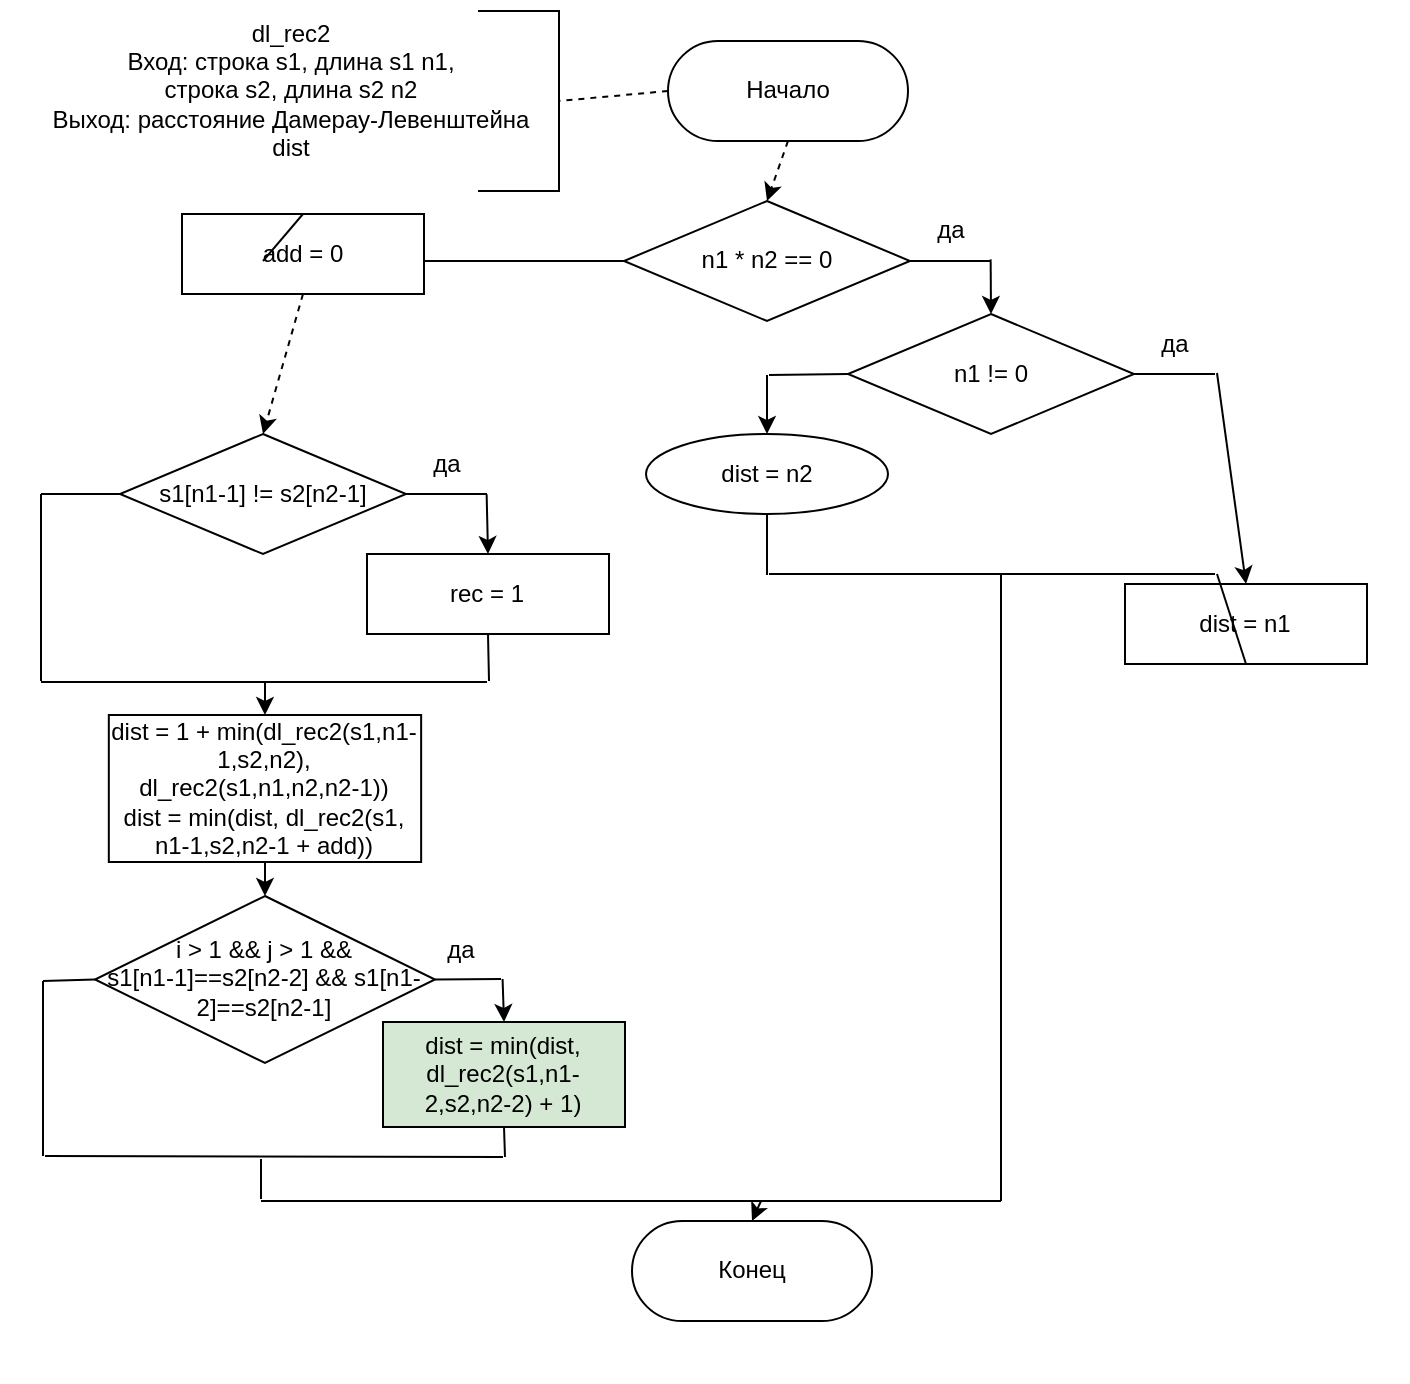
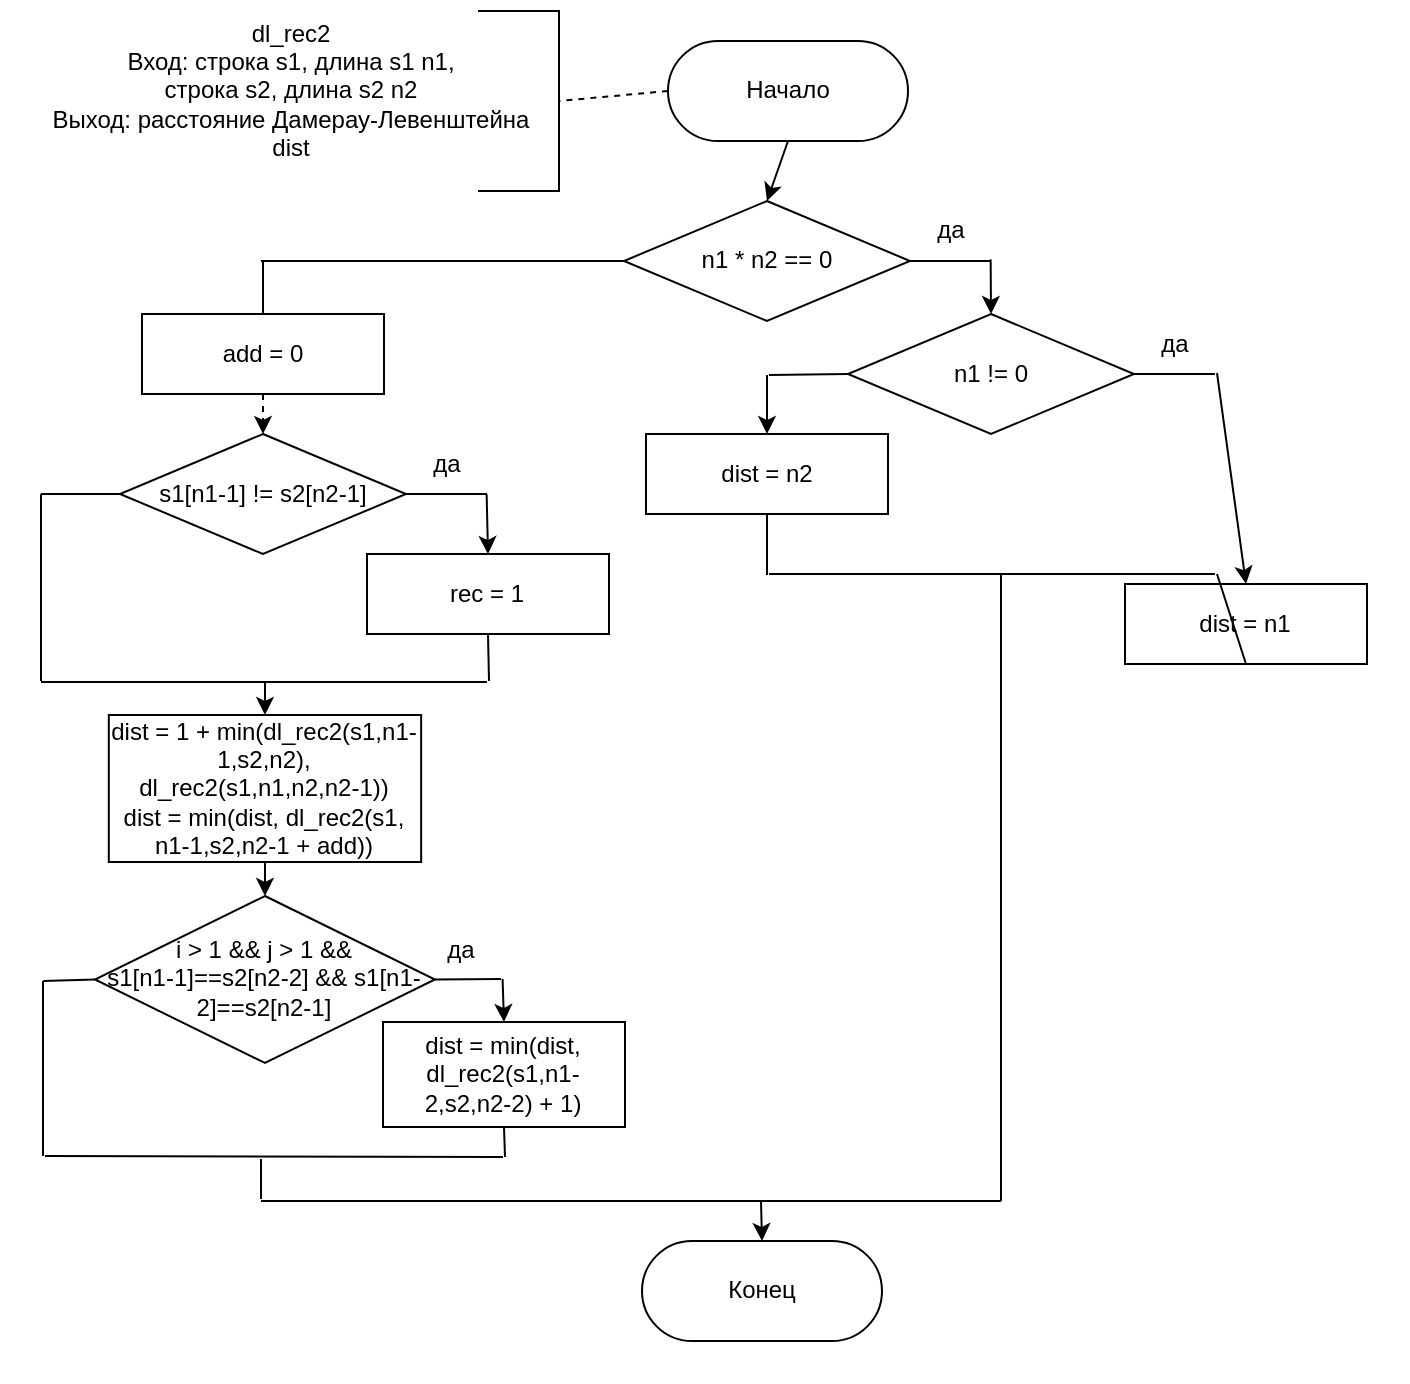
edge "Начало" -> "n1 * n2 == 0": style dashed -> solid
node "add = 0": moved (303, 254) -> (263, 354)
node "dist = n2": shape ellipse -> rectangle
node "dist = min(dist, dl_rec2(s1,n1-2,s2,n2-2) + 1)": fillcolor #d5e8d4 -> #ffffff
node "Конец": moved (752, 1271) -> (762, 1291)
